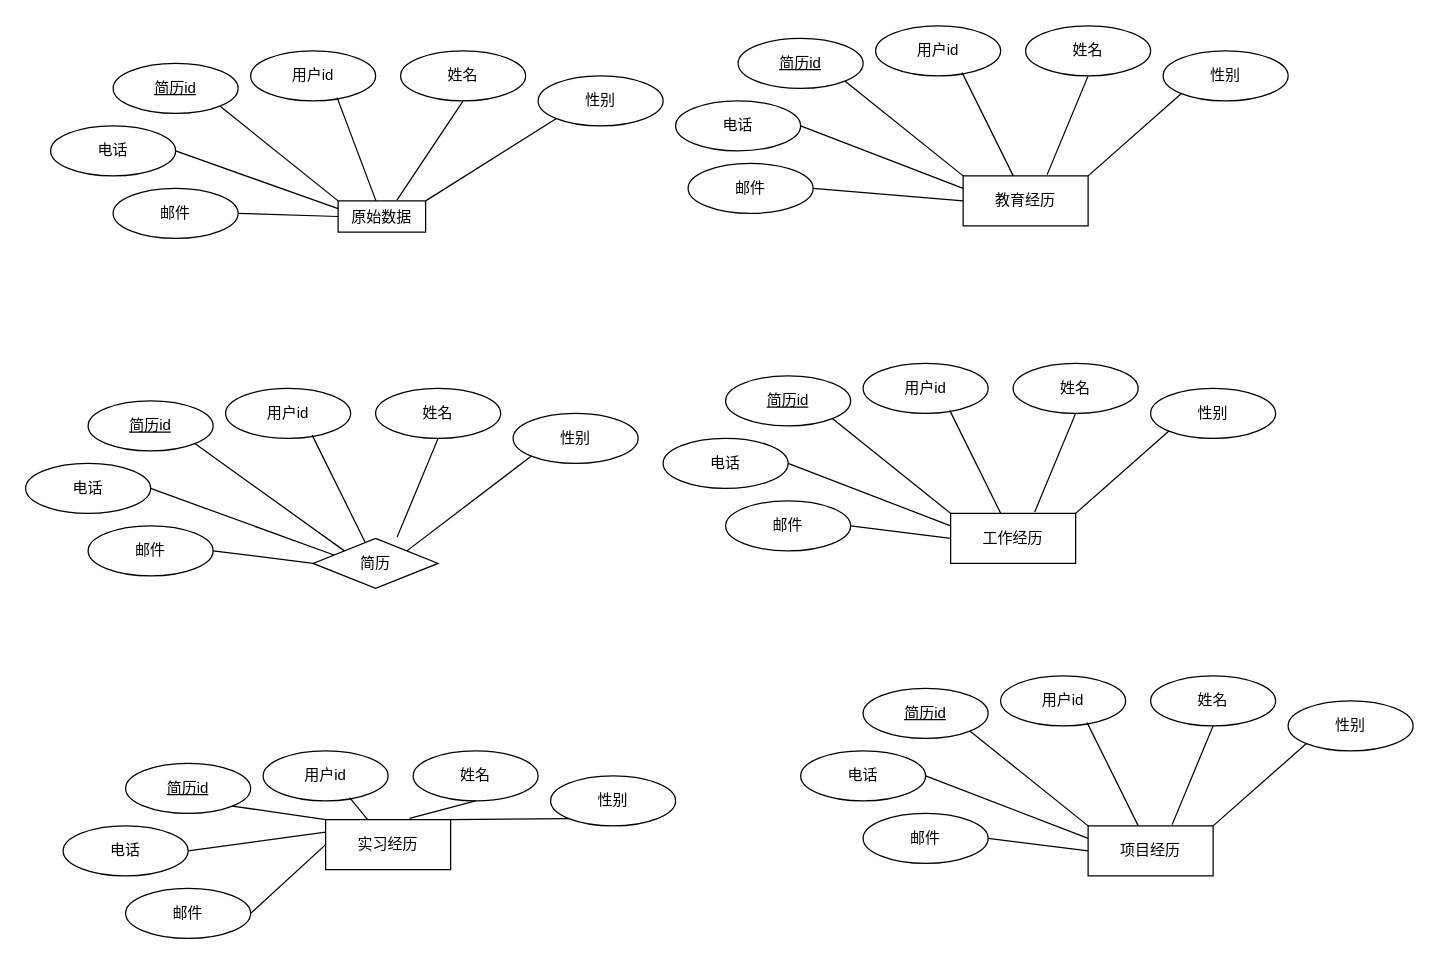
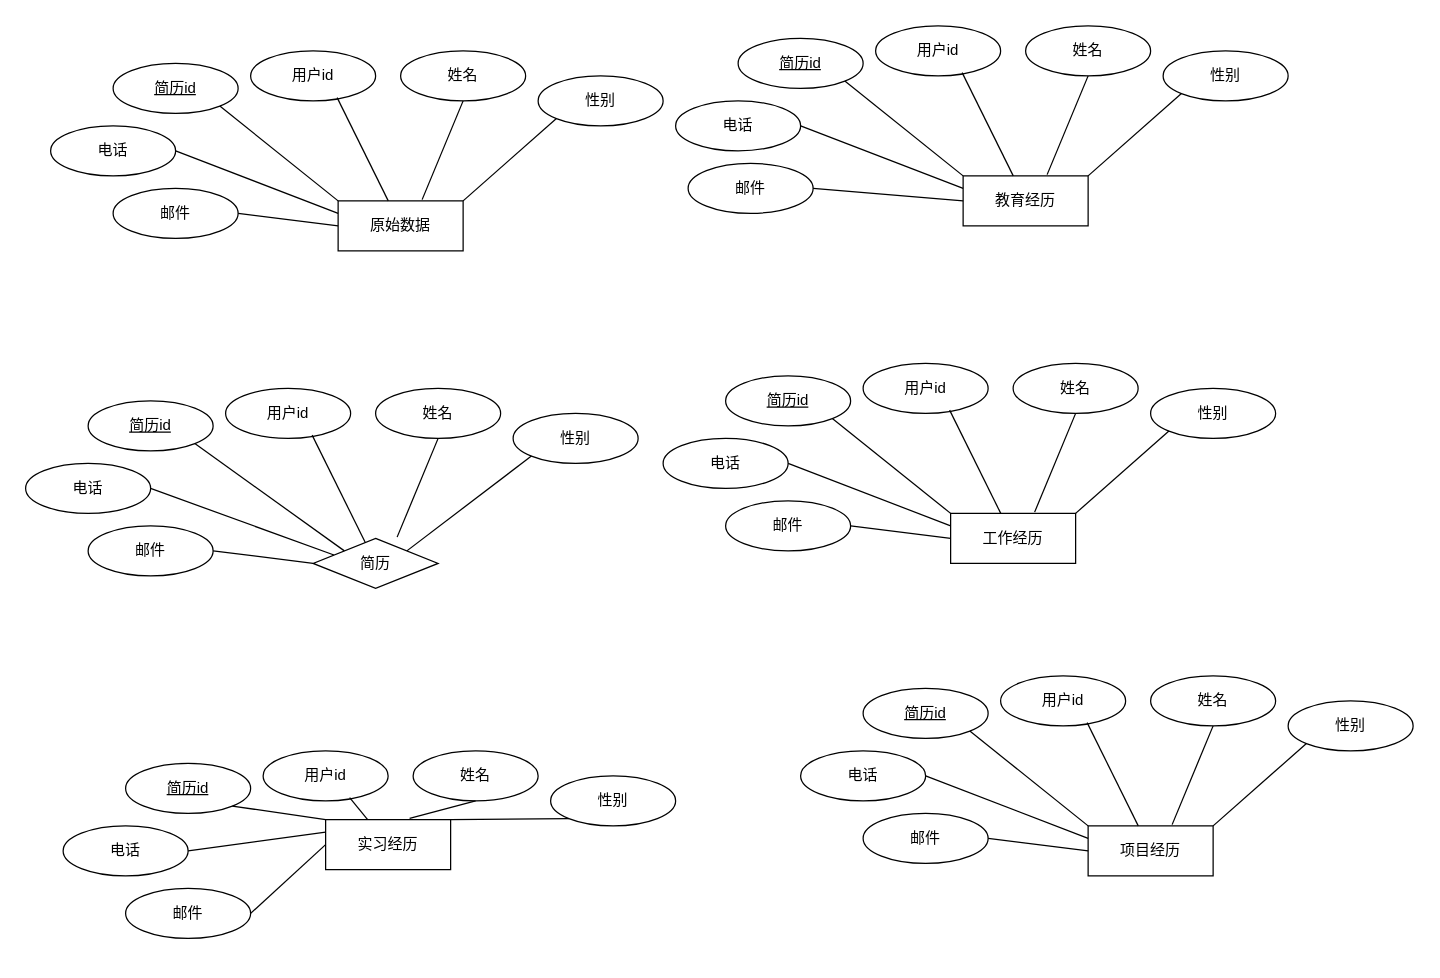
node "原始数据": size 88x31 -> 125x50
